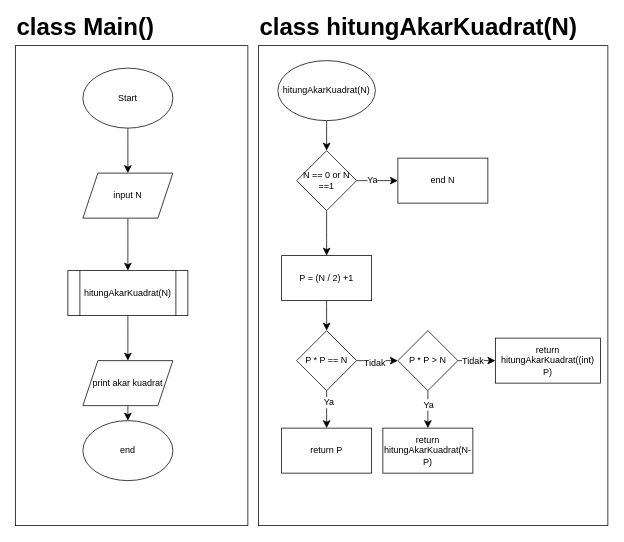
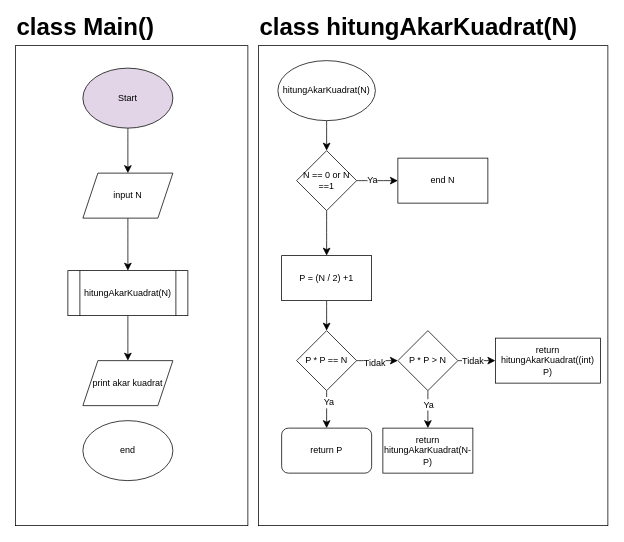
node "Start": fillcolor #ffffff -> #e1d5e7
edge "print akar kuadrat" -> "end": removed
node "return P": shape rectangle -> rounded rectangle
